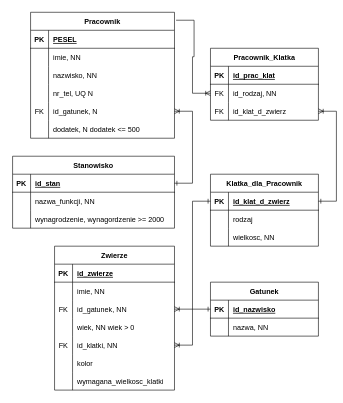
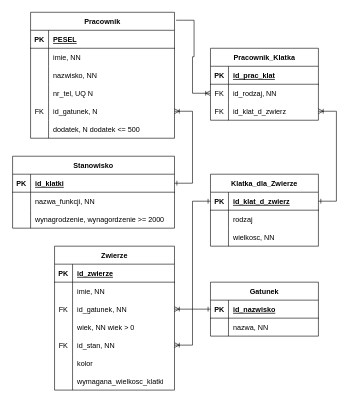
node "id_stan": label "id_stan" -> "id_klatki"
node "Klatka_dla_Pracownik": label "Klatka_dla_Pracownik" -> "Klatka_dla_Zwierze"
node "id_klatki, NN": label "id_klatki, NN" -> "id_stan, NN"
